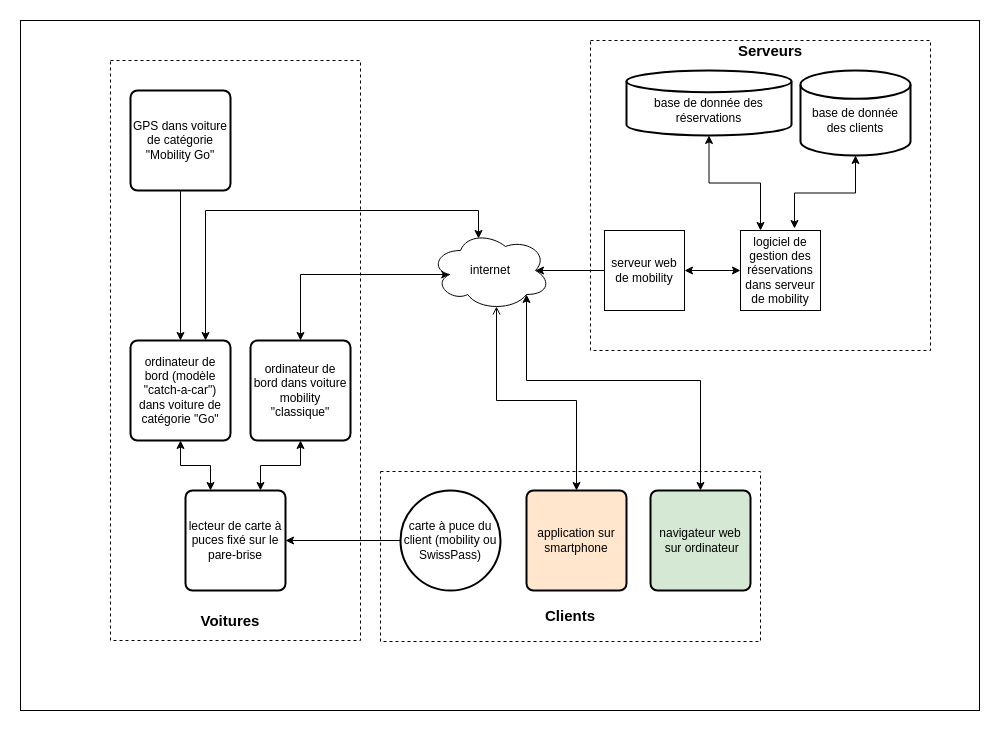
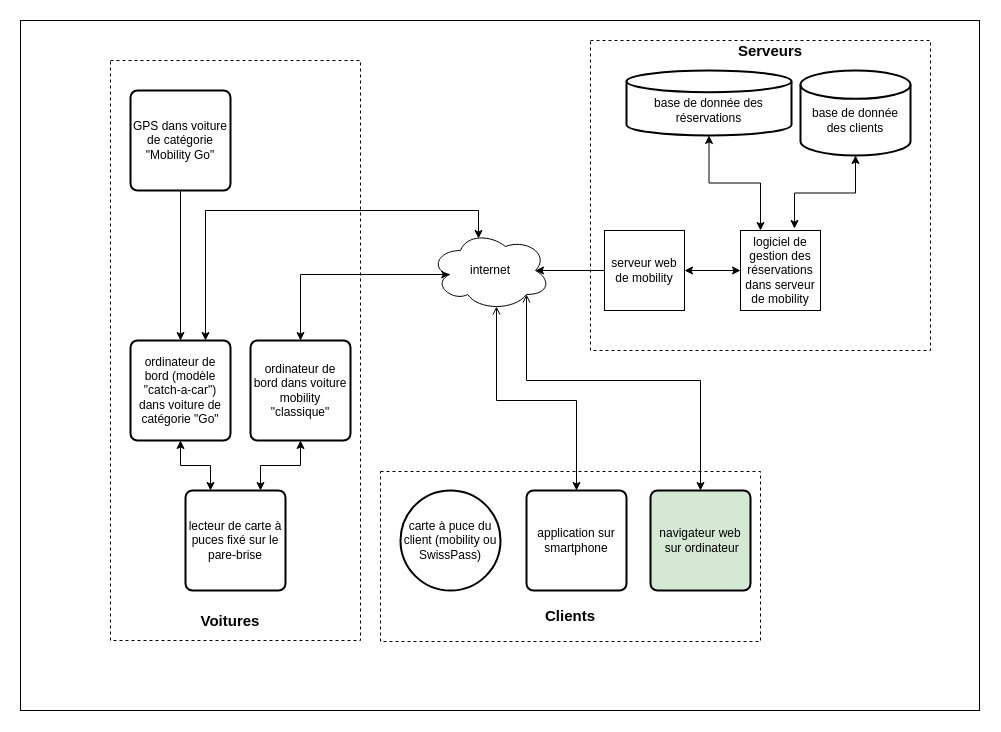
edge "internet" -- "navigateur web sur ordinateur": arrowhead classic -> open
edge "carte à puce du client (mobility ou SwissPass)" -> "lecteur de carte à puces fixé sur le pare-brise": removed
node "application sur smartphone": fillcolor #ffe6cc -> #ffffff
